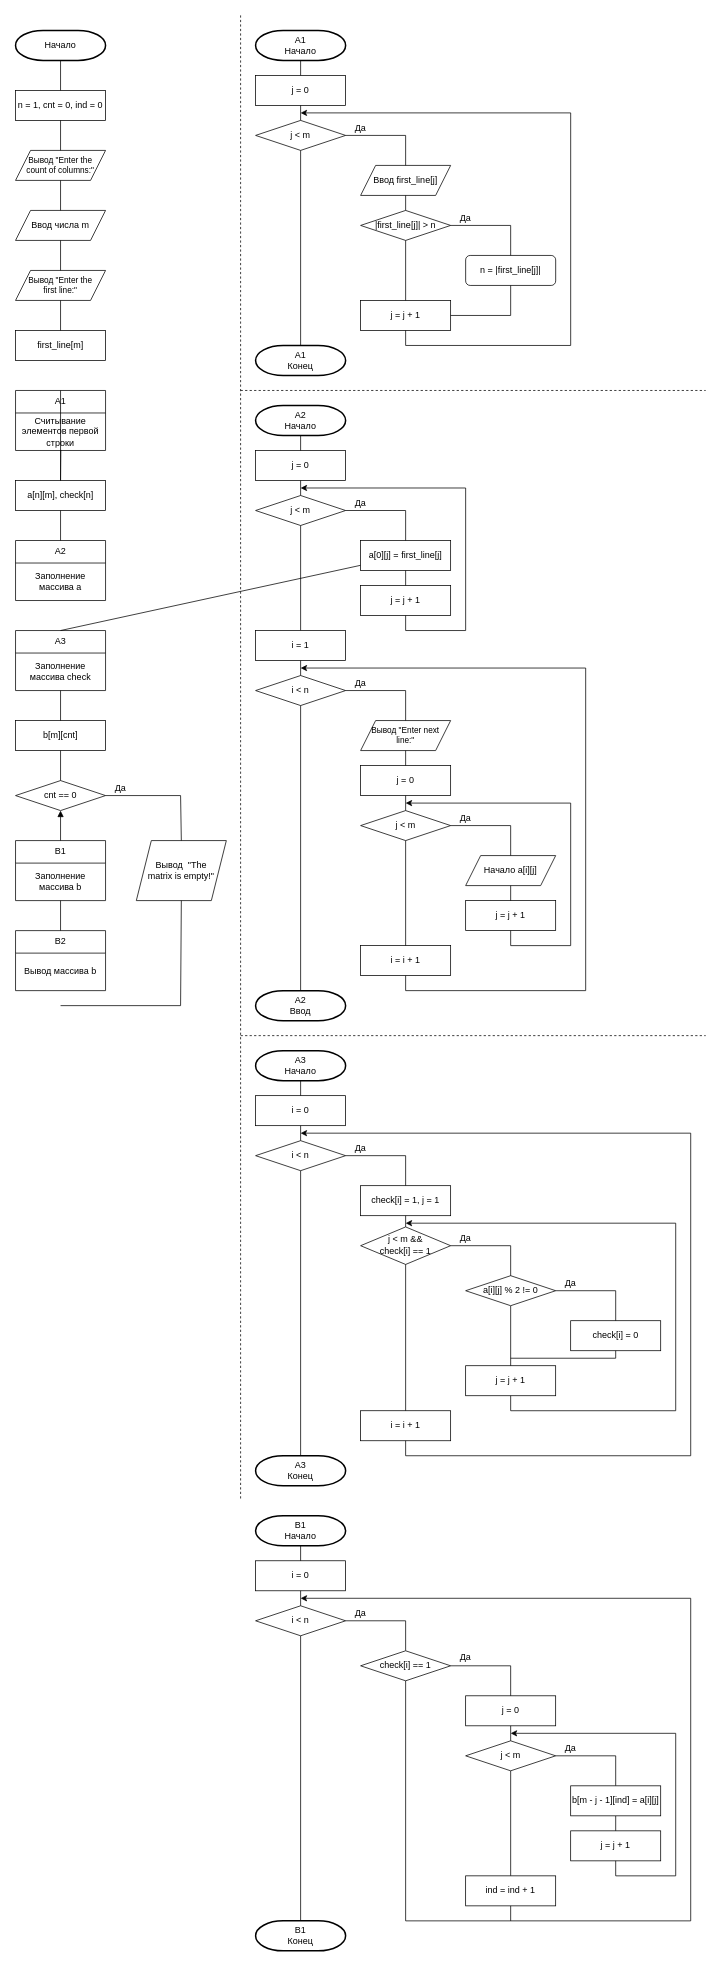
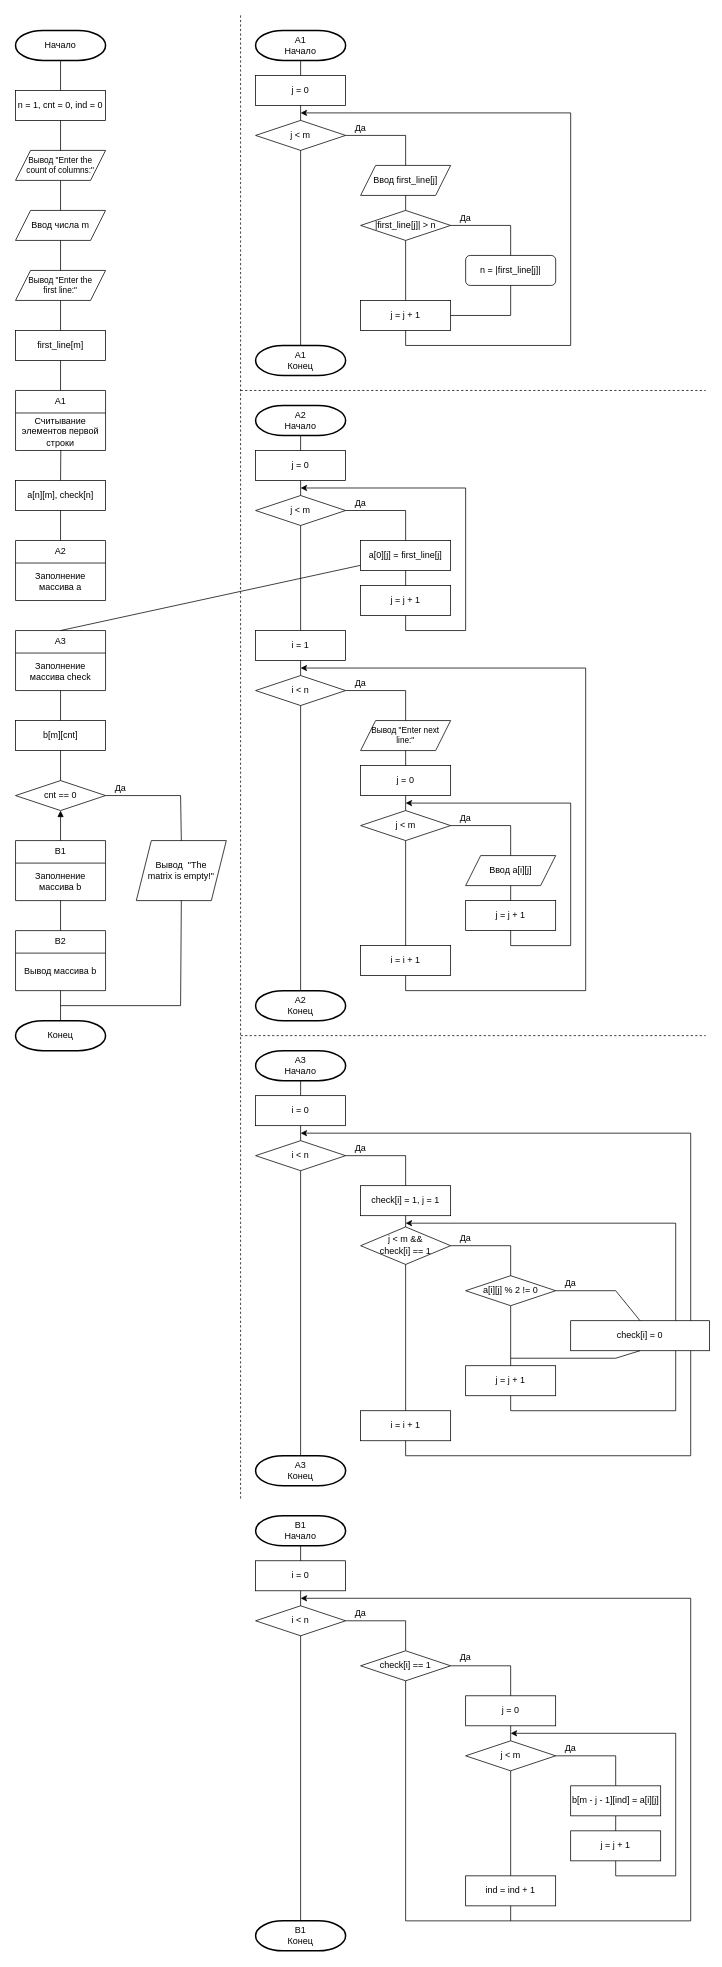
edge "A1" -- "a[n][m], check[n]": now "A1" -- "first_line[m]"
node "Начало a[i][j]": label "Начало a[i][j]" -> "Ввод a[i][j]"
node "A2 Ввод": label "A2 Ввод" -> "A2 Конец"
edge "Вывод массива b" -- "Конец": added
node "Конец": added
node "check[i] = 0": size 90x30 -> 139x30
